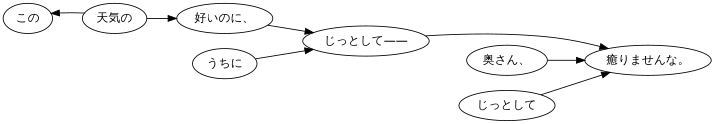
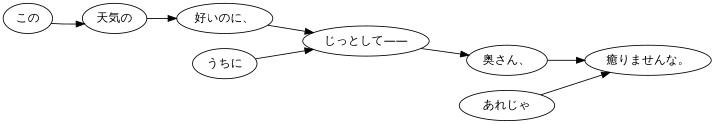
edge "天気の" -> "この": reversed
edge "じっとして——" -> "癒りませんな。": now "じっとして——" -> "奥さん、"
node "じっとして": label "じっとして" -> "あれじゃ"
